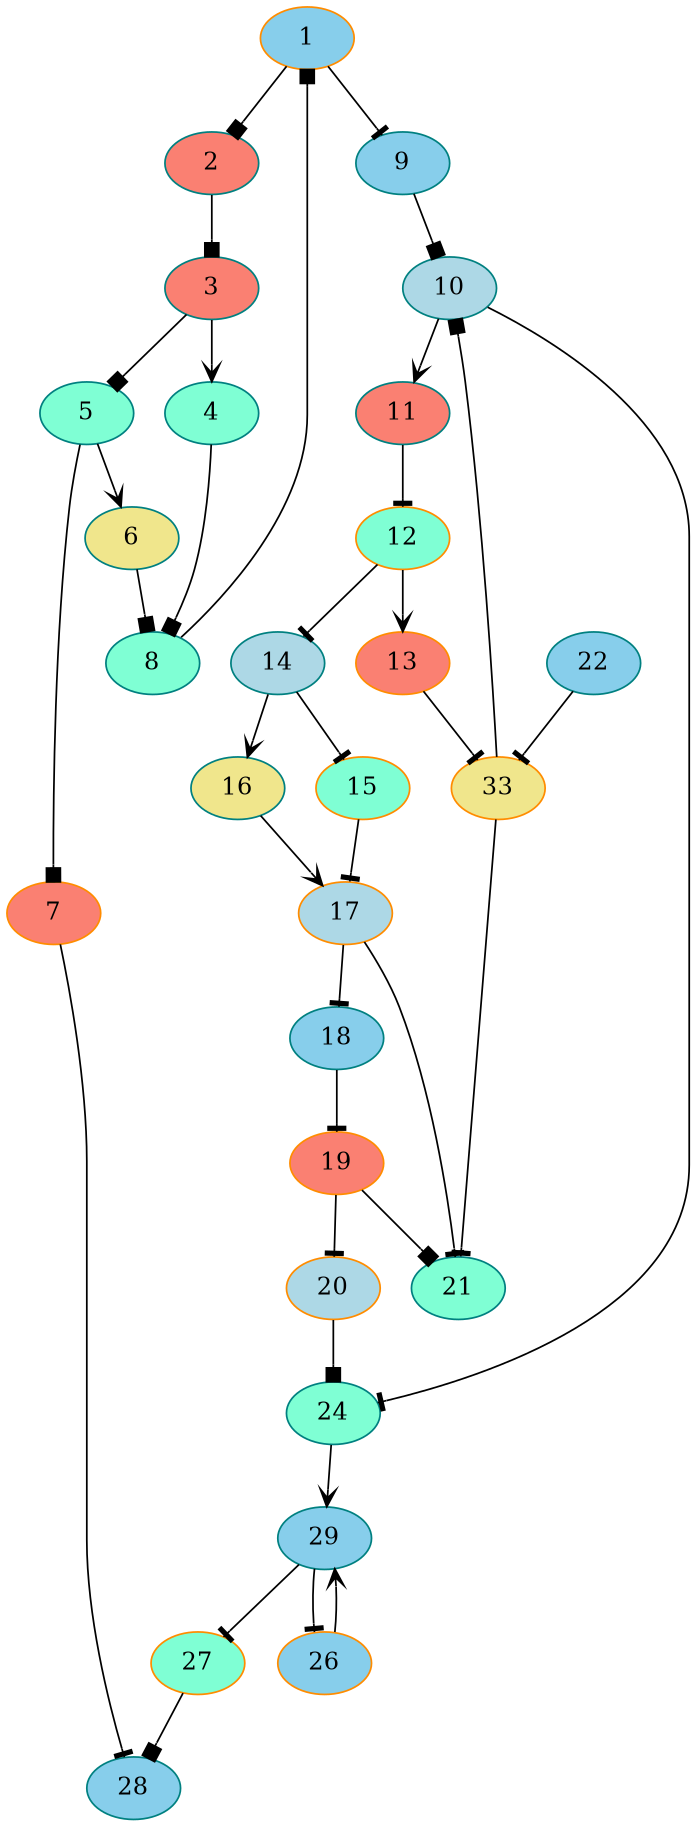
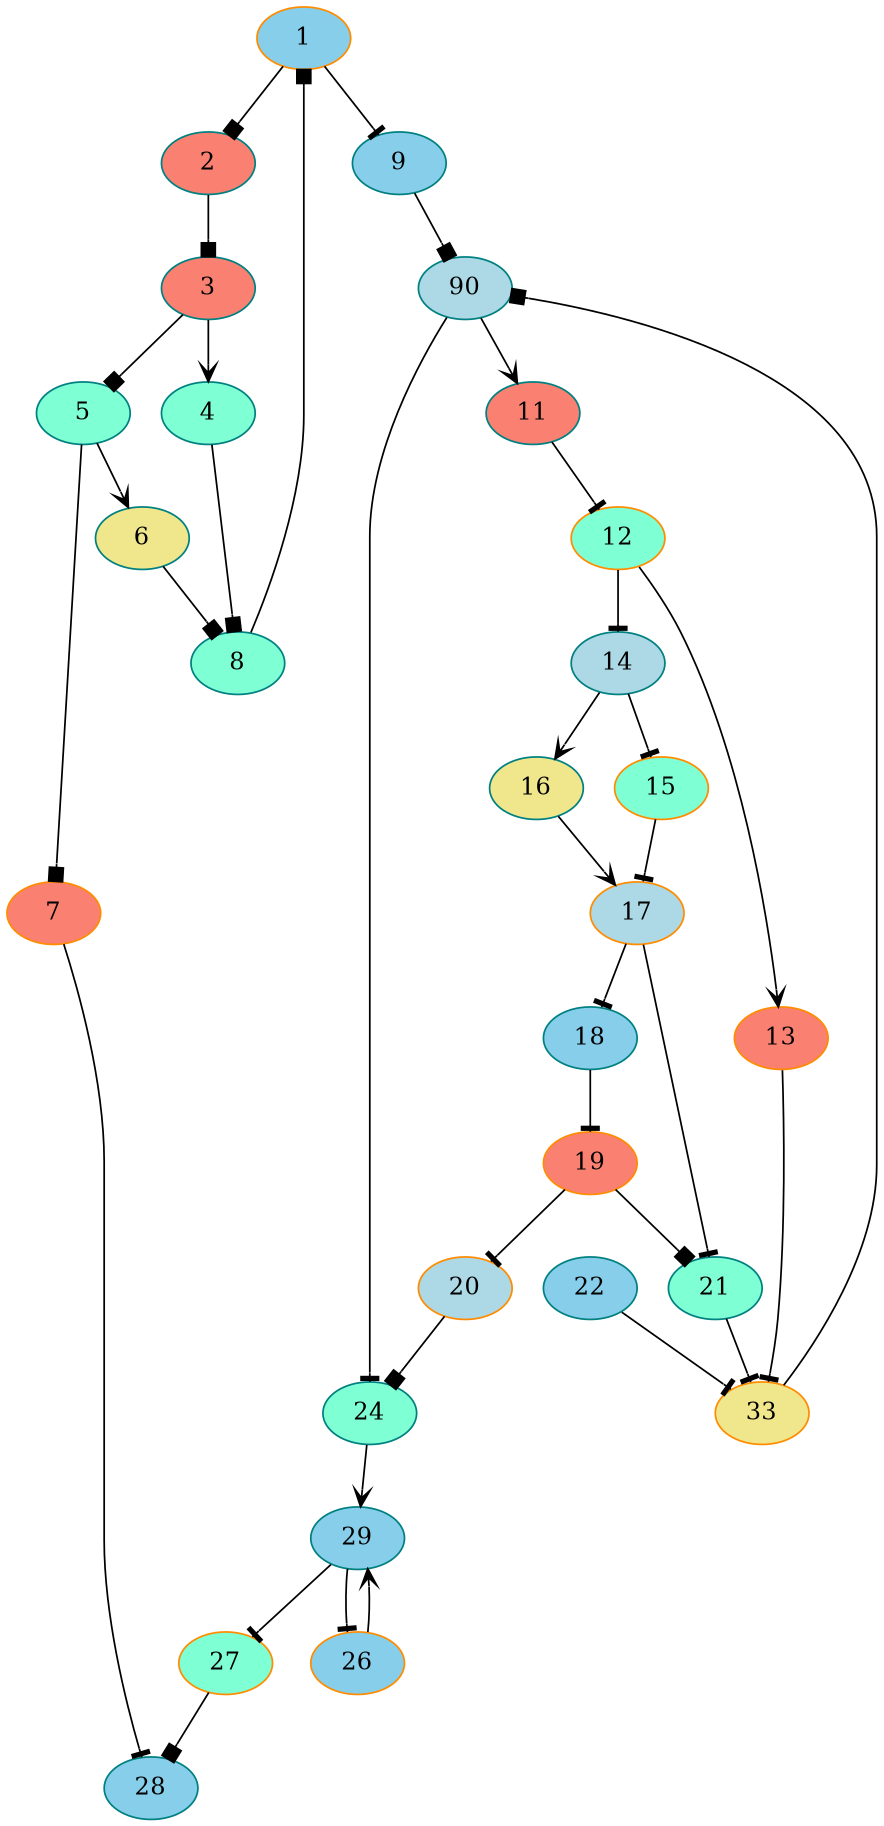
node "10": label "10" -> "90"
edge "33" -> "21": reversed
